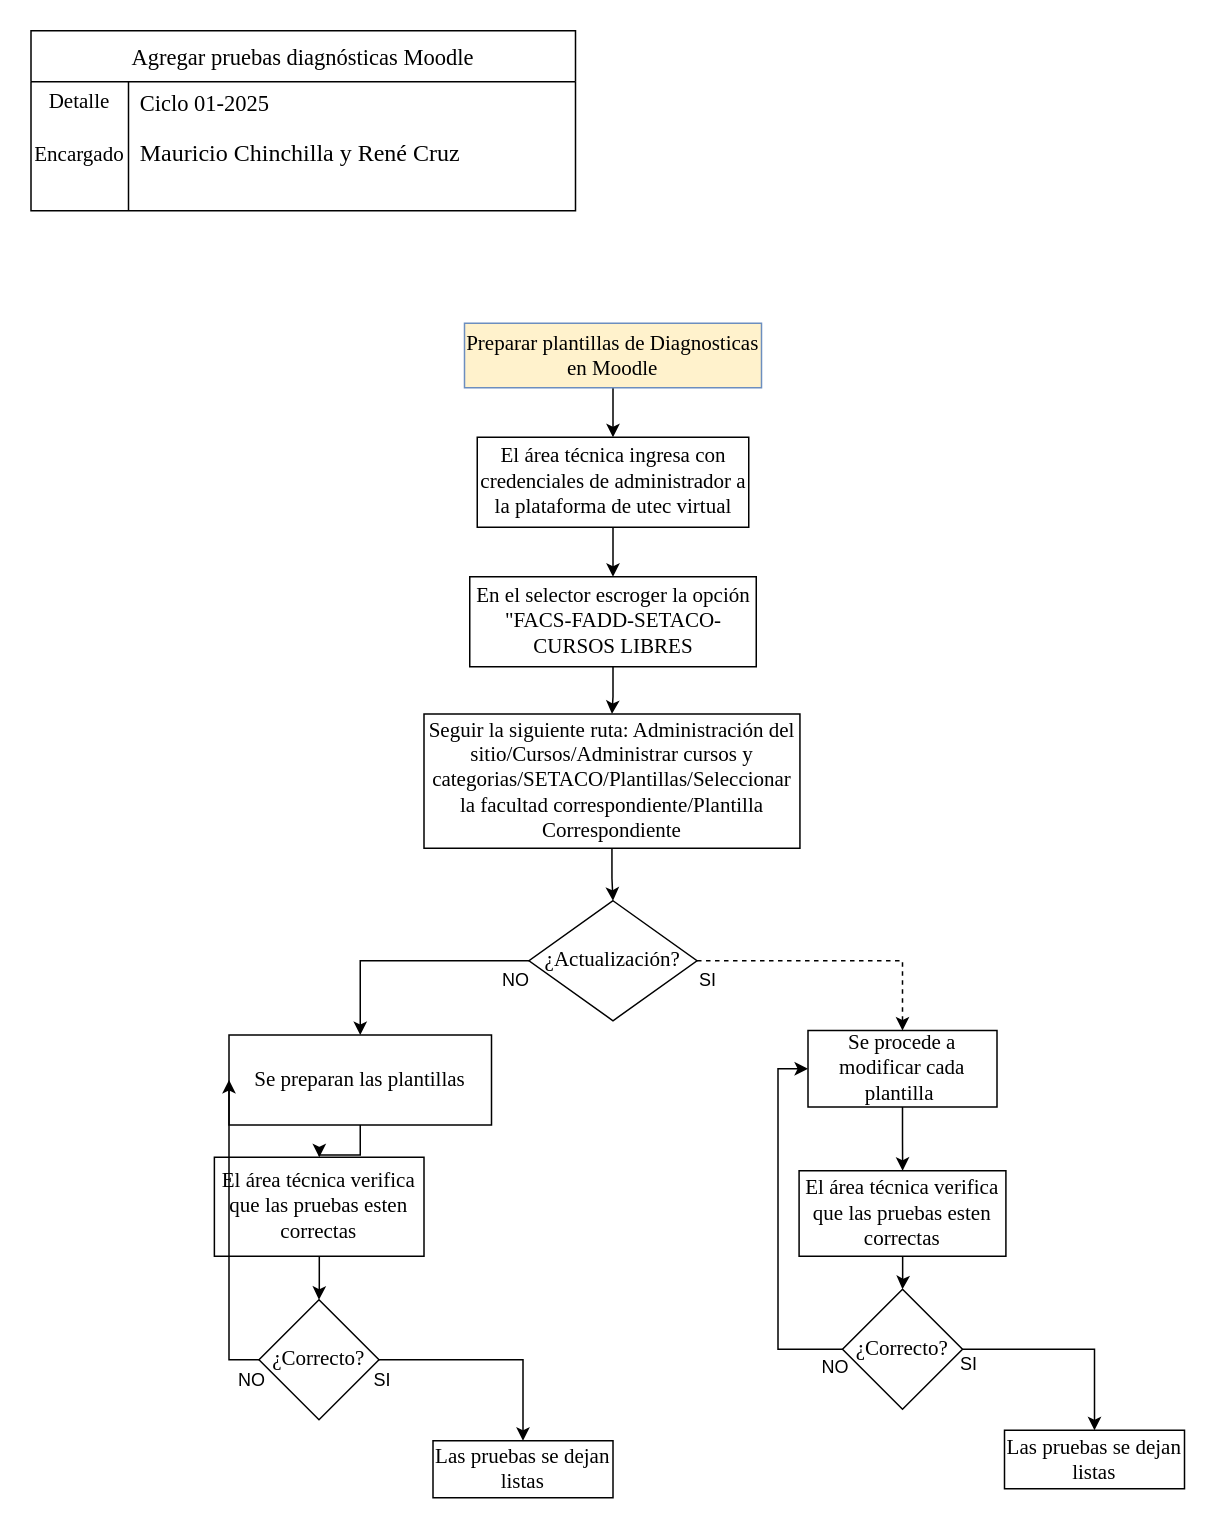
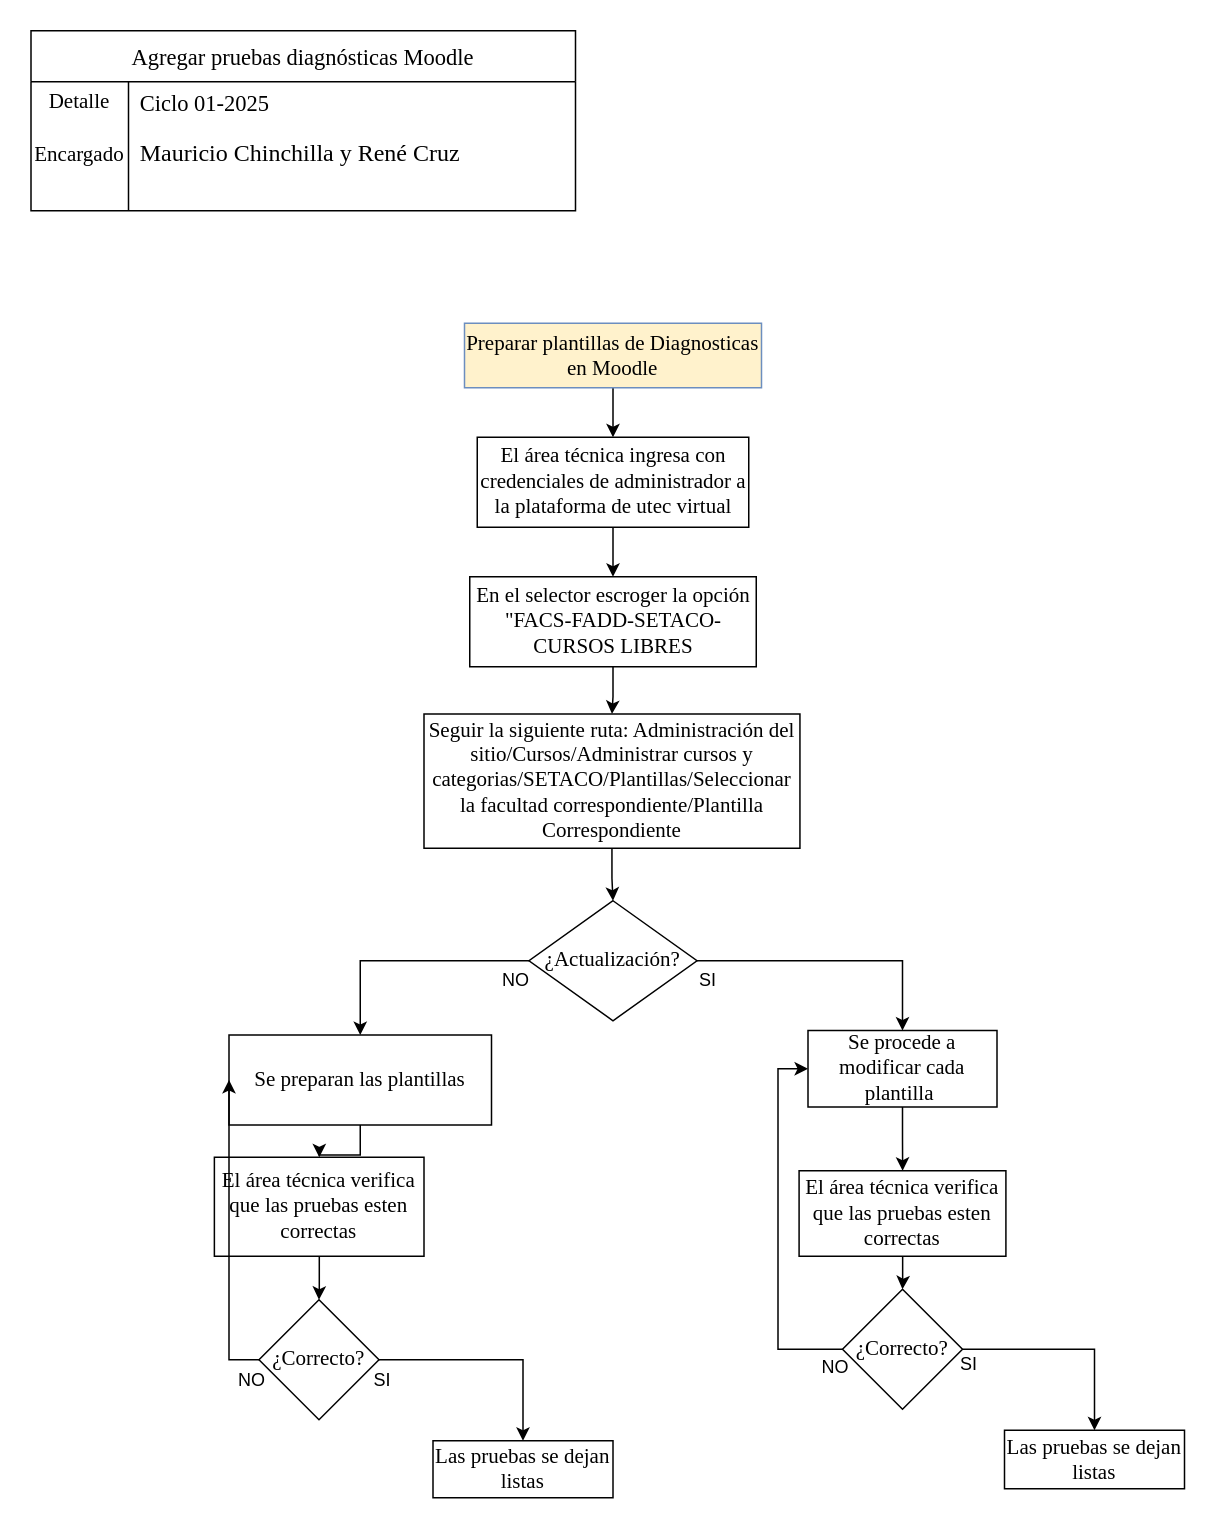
edge "¿Actualización?" -> "Se procede a modificar cada plantilla": style dashed -> solid
